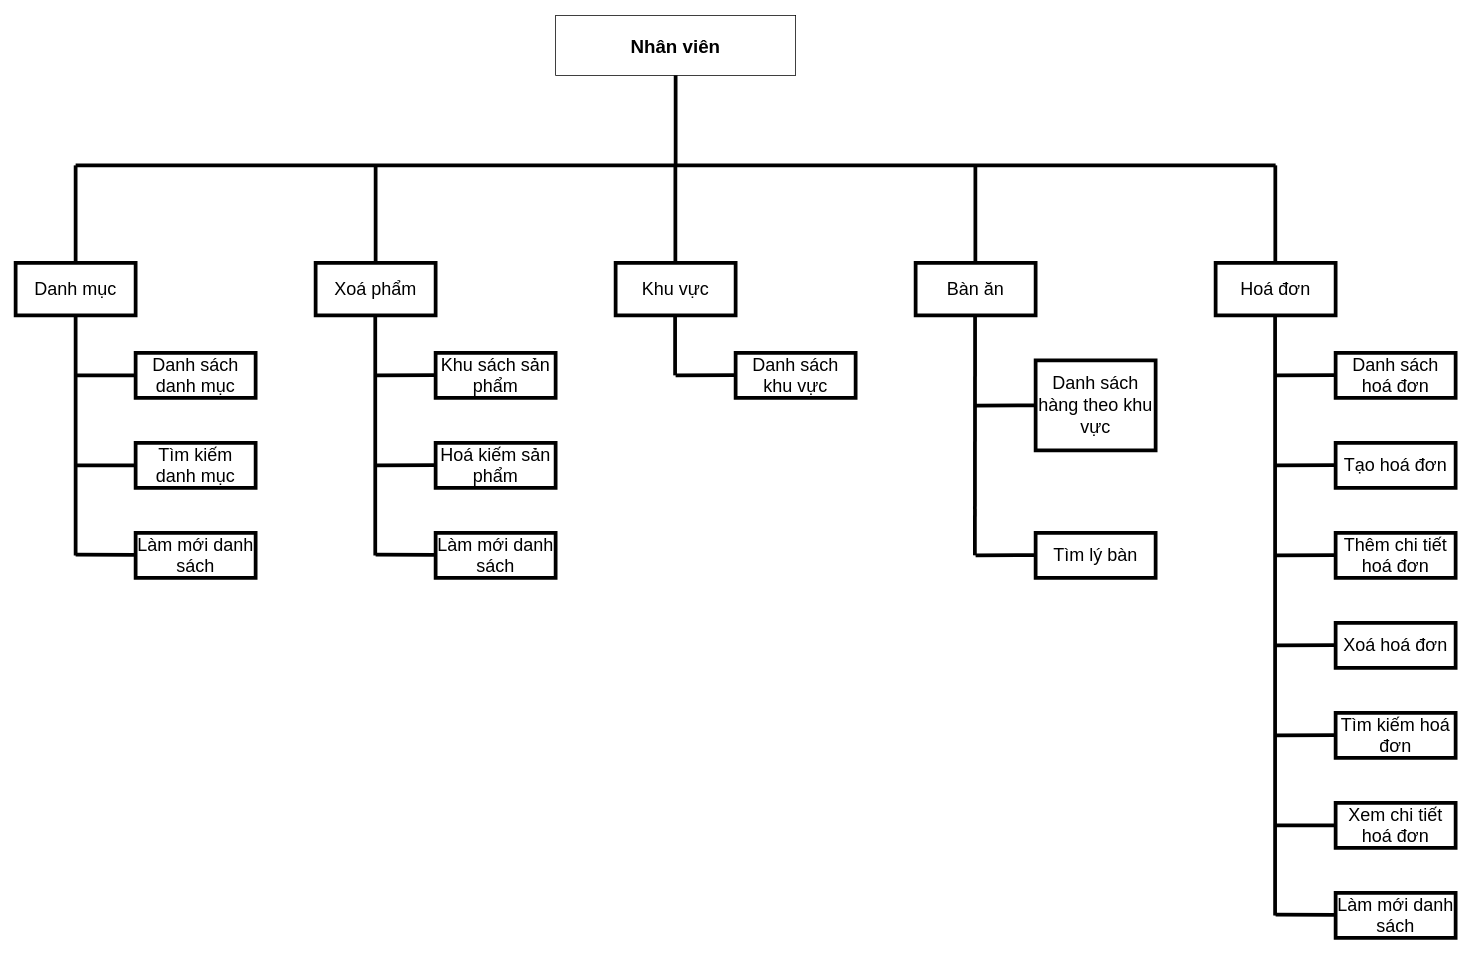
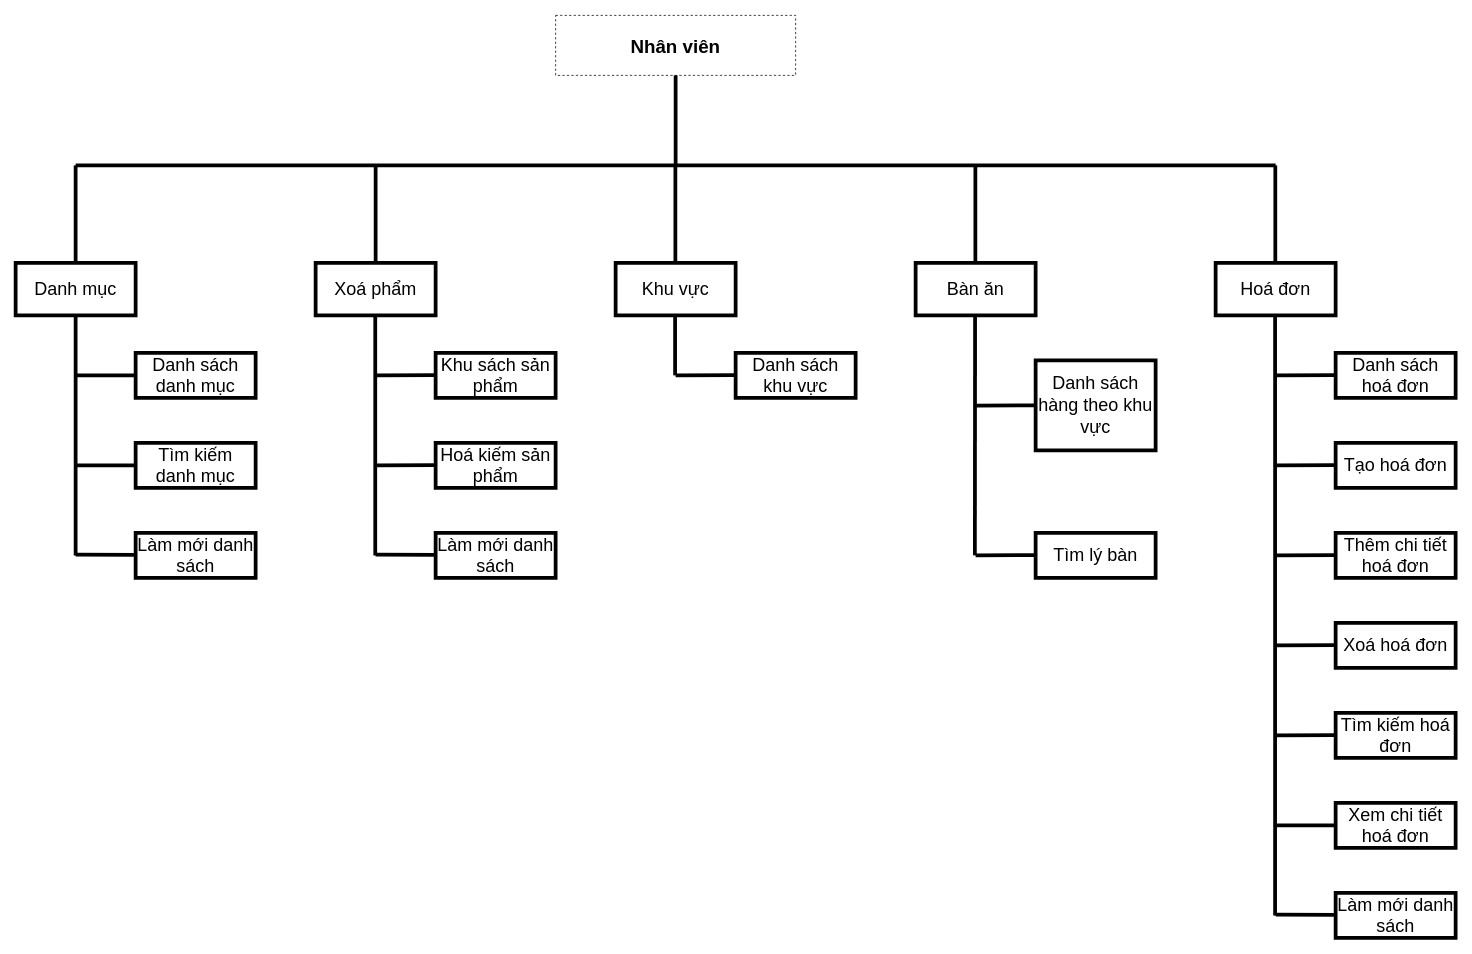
node "Nhân viên": style solid -> dashed
